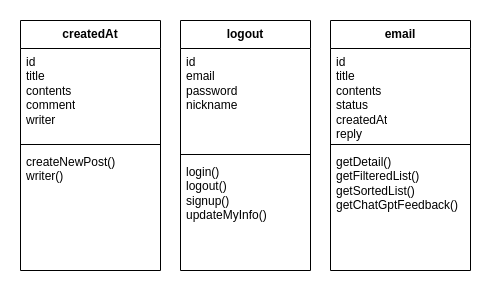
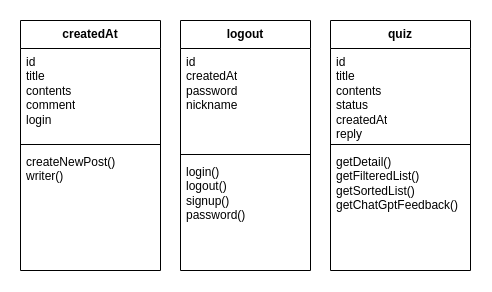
node "email": label "email" -> "quiz"
node "id email password nickname": label "id email password nickname" -> "id createdAt password nickname"
node "id title contents comment writer": label "id title contents comment writer" -> "id title contents comment login"
node "login() logout() signup() updateMyInfo()": label "login() logout() signup() updateMyInfo()" -> "login() logout() signup() password()"
